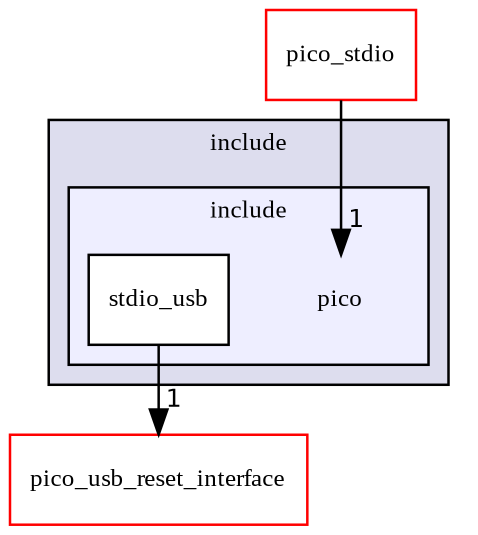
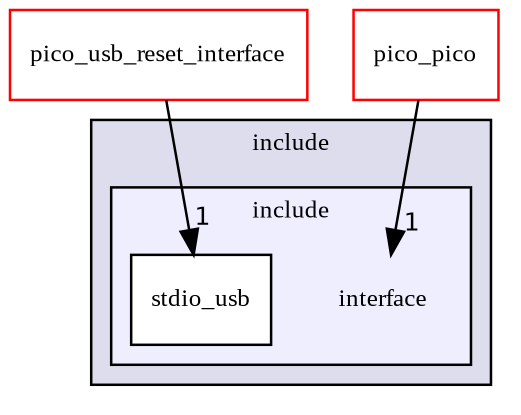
node "pico_stdio": label "pico_stdio" -> "pico_pico"
node "pico": label "pico" -> "interface"
edge "stdio_usb" -> "pico_usb_reset_interface": reversed
